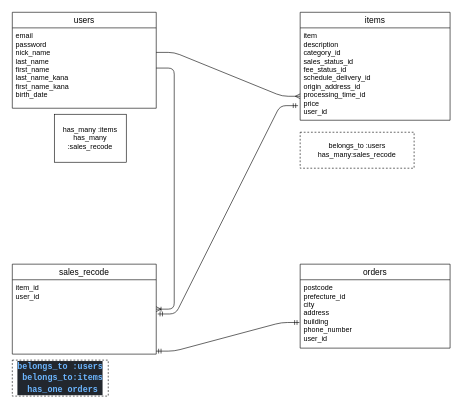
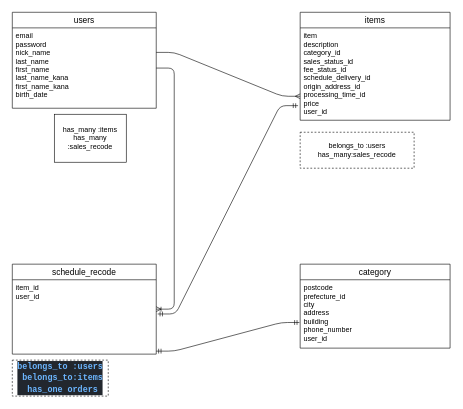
node "sales_recode": label "sales_recode" -> "schedule_recode"
node "orders": label "orders" -> "category"
